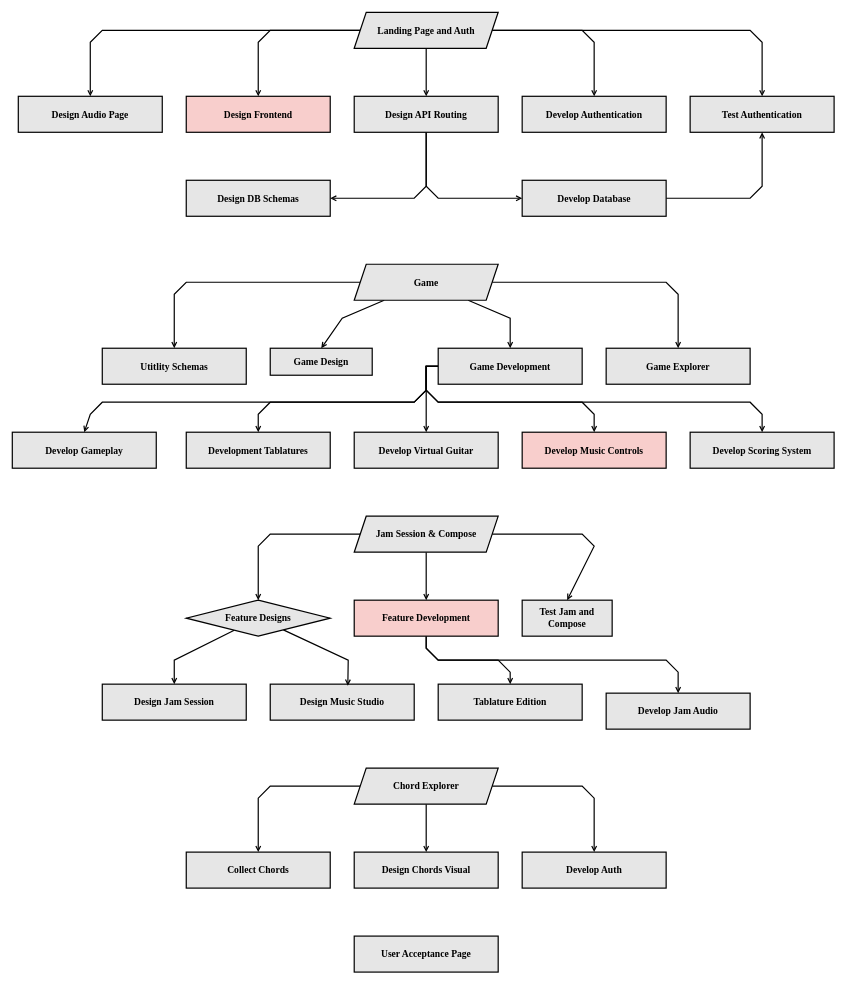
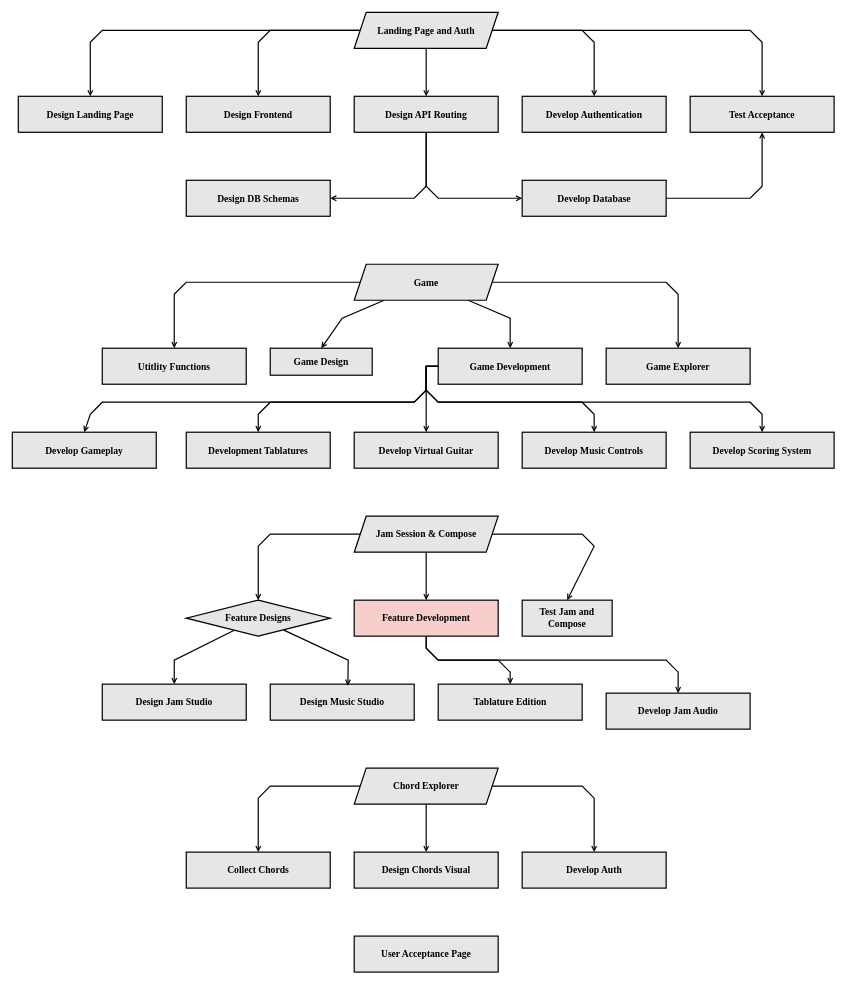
node "Design Audio Page": label "Design Audio Page" -> "Design Landing Page"
node "Design Frontend": fillcolor #f8cecc -> #e6e6e6
node "Test Authentication": label "Test Authentication" -> "Test Acceptance"
node "Utitlity Schemas": label "Utitlity Schemas" -> "Utitlity Functions"
node "Develop Music Controls": fillcolor #f8cecc -> #e6e6e6
node "Design Jam Session": label "Design Jam Session" -> "Design Jam Studio"
